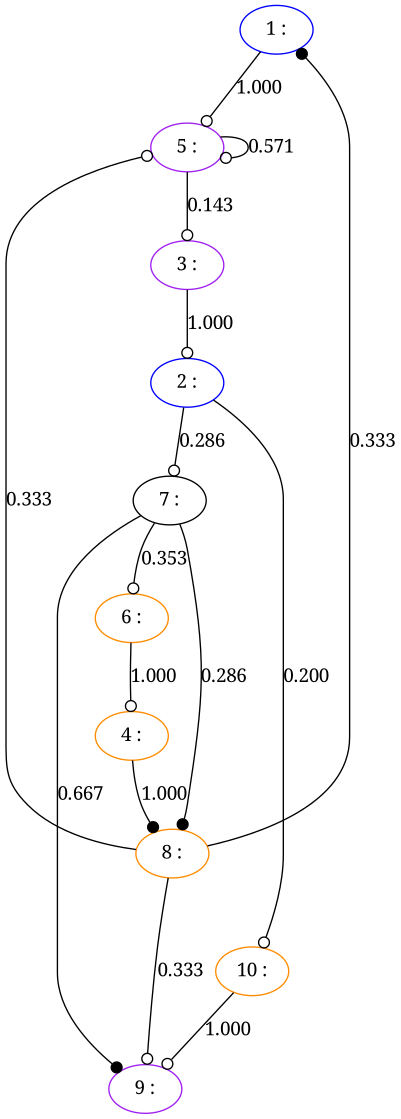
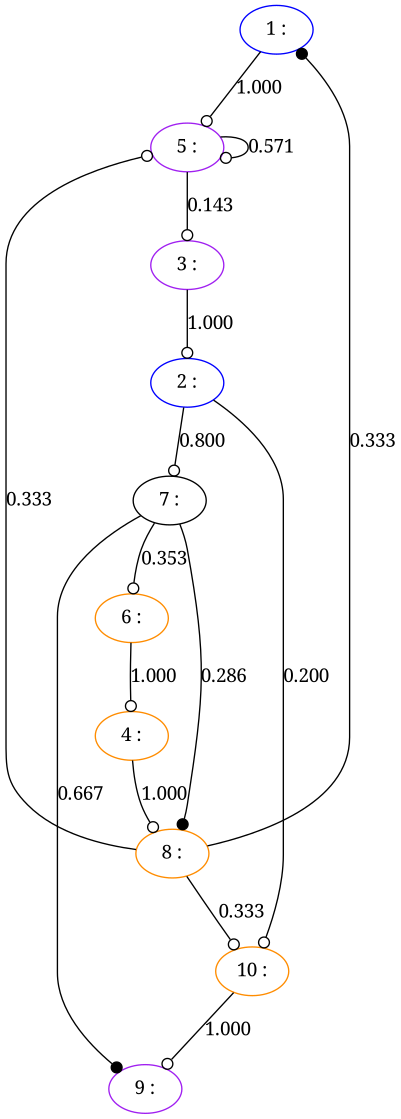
edge "2 :" -> "7 :": label "0.286" -> "0.800"
edge "4 :" -> "8 :": arrowhead dot -> odot
edge "8 :" -> "9 :": now "8 :" -> "10 :"
